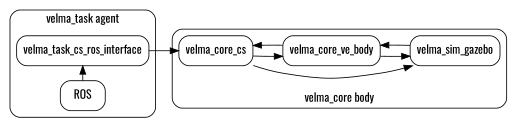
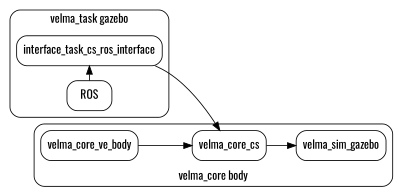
cluster "velma_task agent": label "velma_task agent" -> "velma_task gazebo"
edge "velma_sim_gazebo" -> "velma_core_ve_body": removed
node "velma_task_cs_ros_interface": label "velma_task_cs_ros_interface" -> "interface_task_cs_ros_interface"
edge "velma_core_cs" -> "velma_core_ve_body": removed
edge "velma_core_ve_body" -> "velma_sim_gazebo": removed
